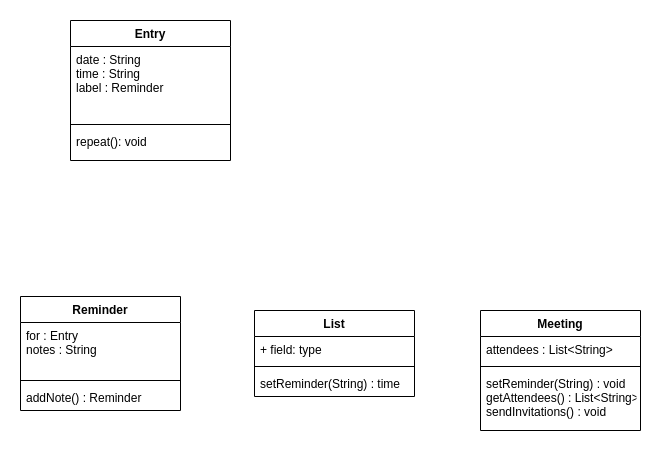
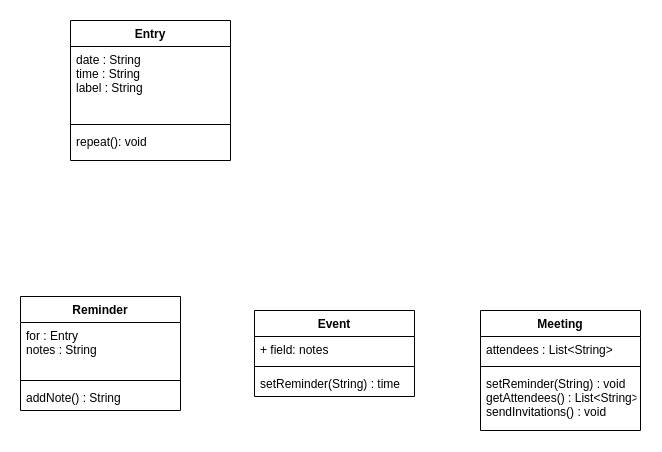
node "date : String time : String label : Reminder": label "date : String time : String label : Reminder" -> "date : String time : String label : String"
node "List": label "List" -> "Event"
node "+ field: type": label "+ field: type" -> "+ field: notes"
node "addNote() : Reminder": label "addNote() : Reminder" -> "addNote() : String"
